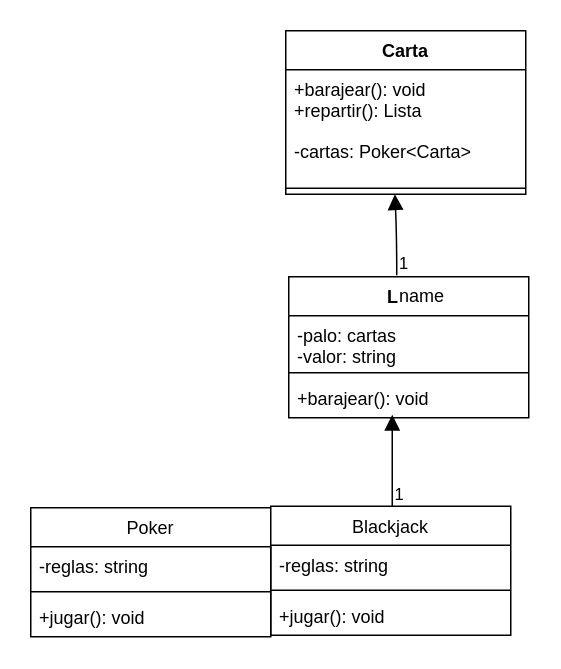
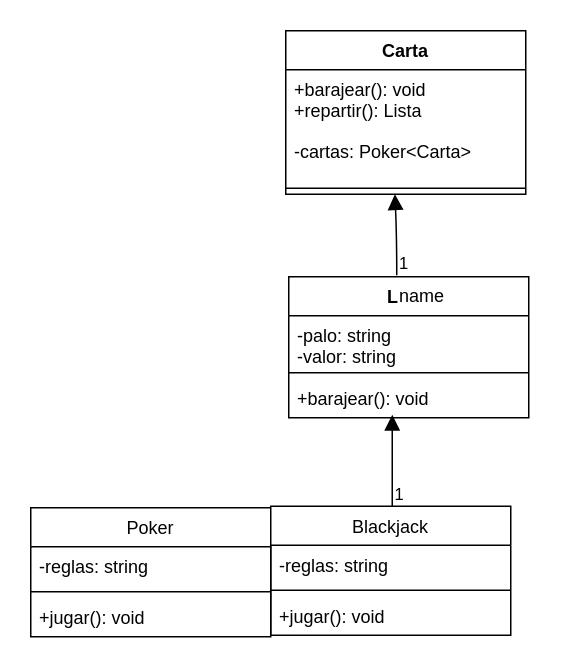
node "-palo: cartas -valor: string": label "-palo: cartas -valor: string" -> "-palo: string -valor: string"
